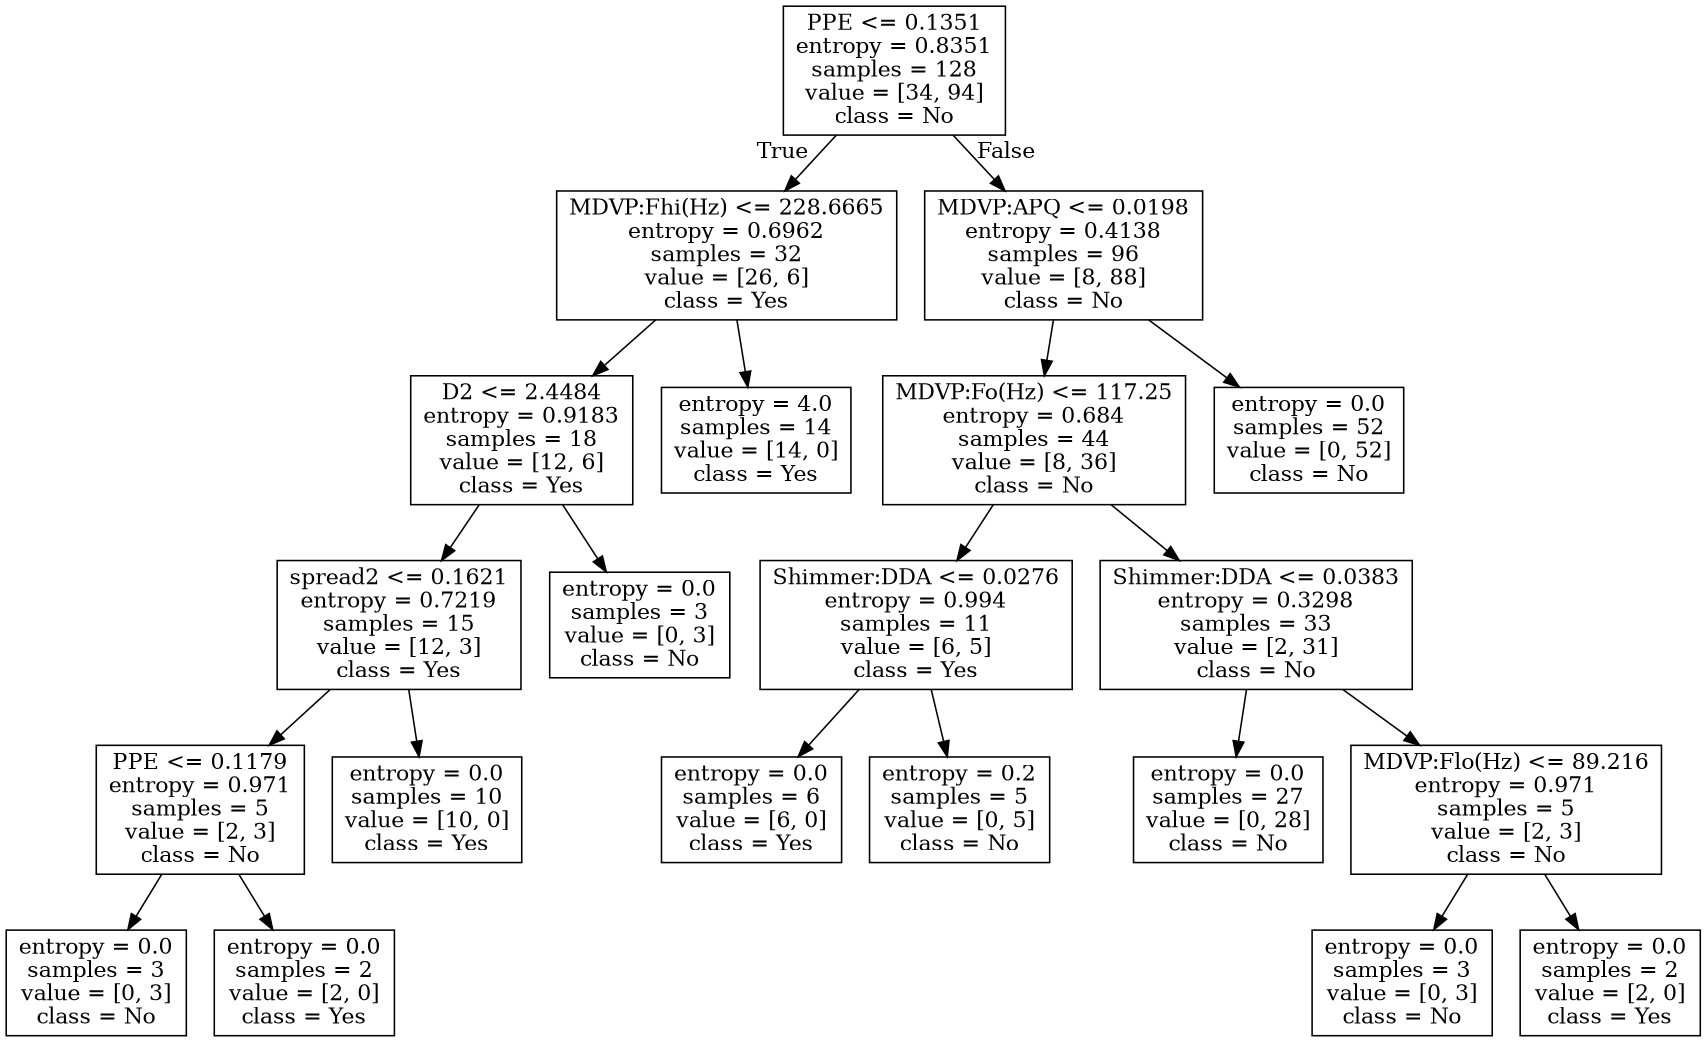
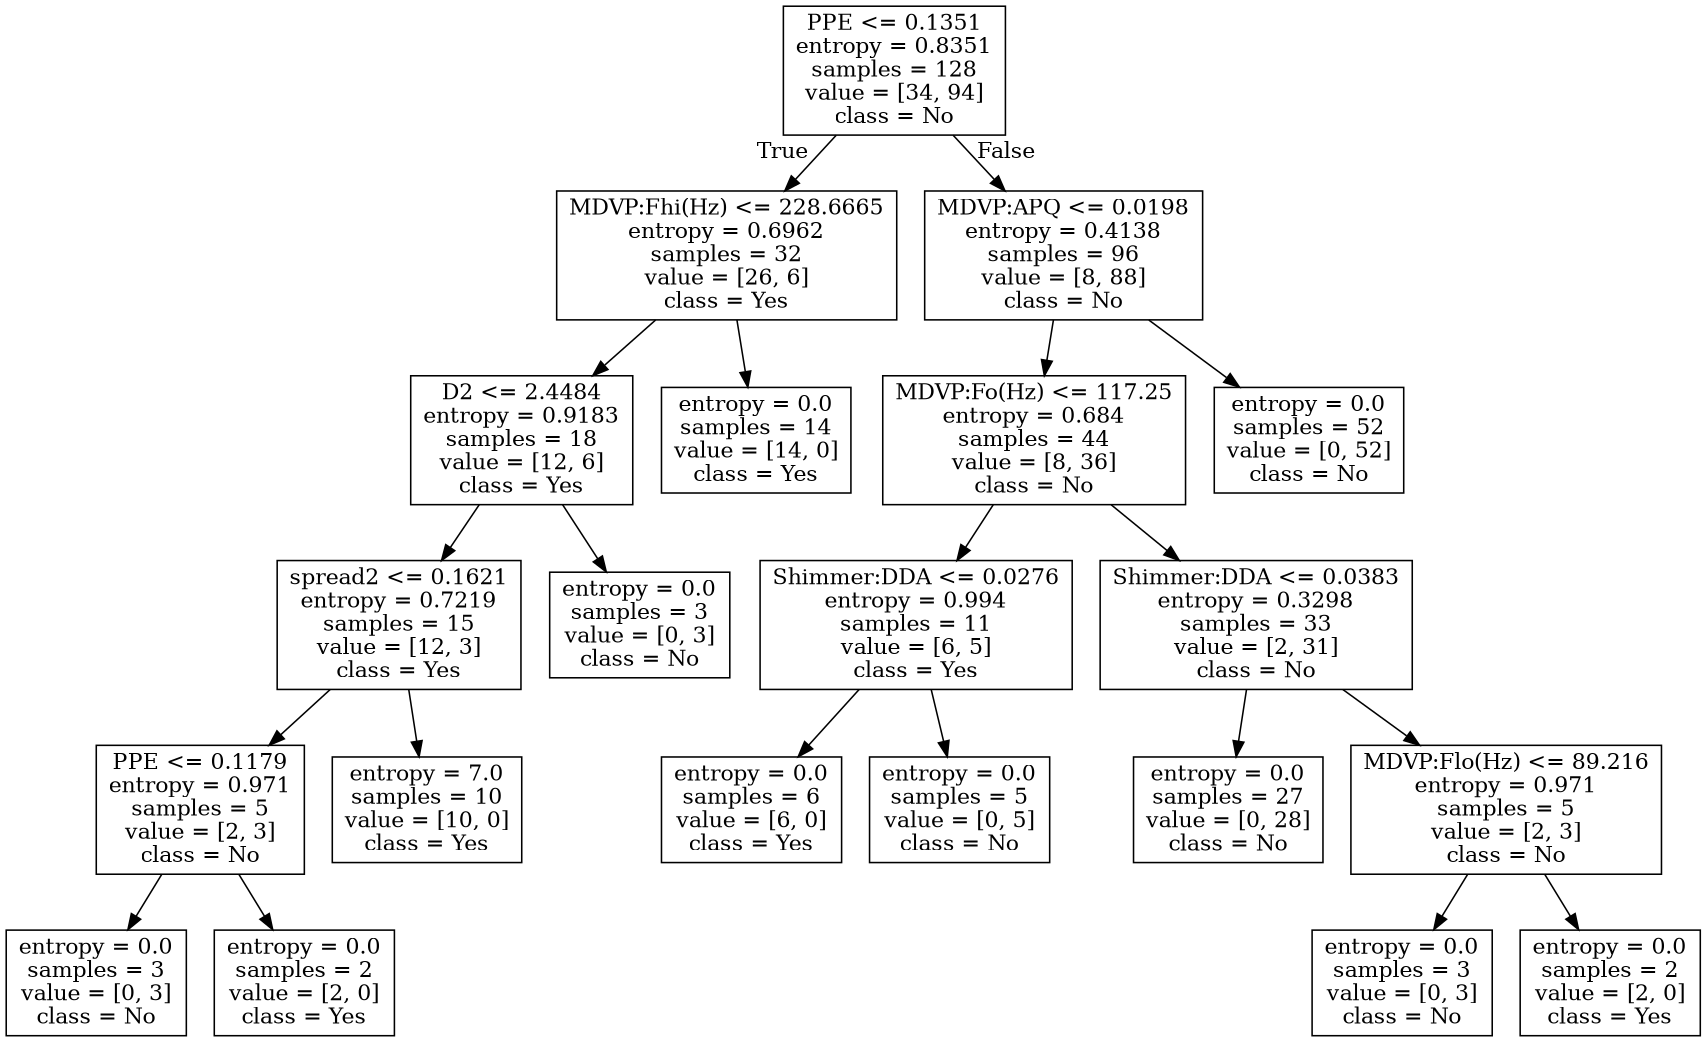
node "entropy = 4.0 samples = 14 value = [14, 0] class = Yes": label "entropy = 4.0 samples = 14 value = [14, 0] class = Yes" -> "entropy = 0.0 samples = 14 value = [14, 0] class = Yes"
node "entropy = 0.0 samples = 10 value = [10, 0] class = Yes": label "entropy = 0.0 samples = 10 value = [10, 0] class = Yes" -> "entropy = 7.0 samples = 10 value = [10, 0] class = Yes"
node "entropy = 0.2 samples = 5 value = [0, 5] class = No": label "entropy = 0.2 samples = 5 value = [0, 5] class = No" -> "entropy = 0.0 samples = 5 value = [0, 5] class = No"
